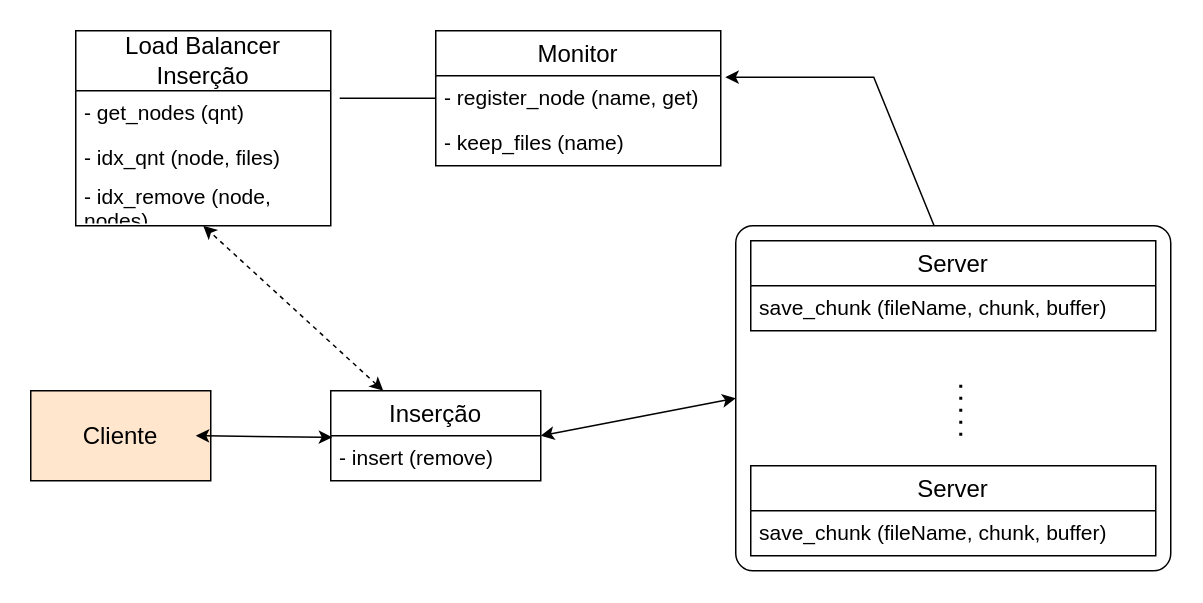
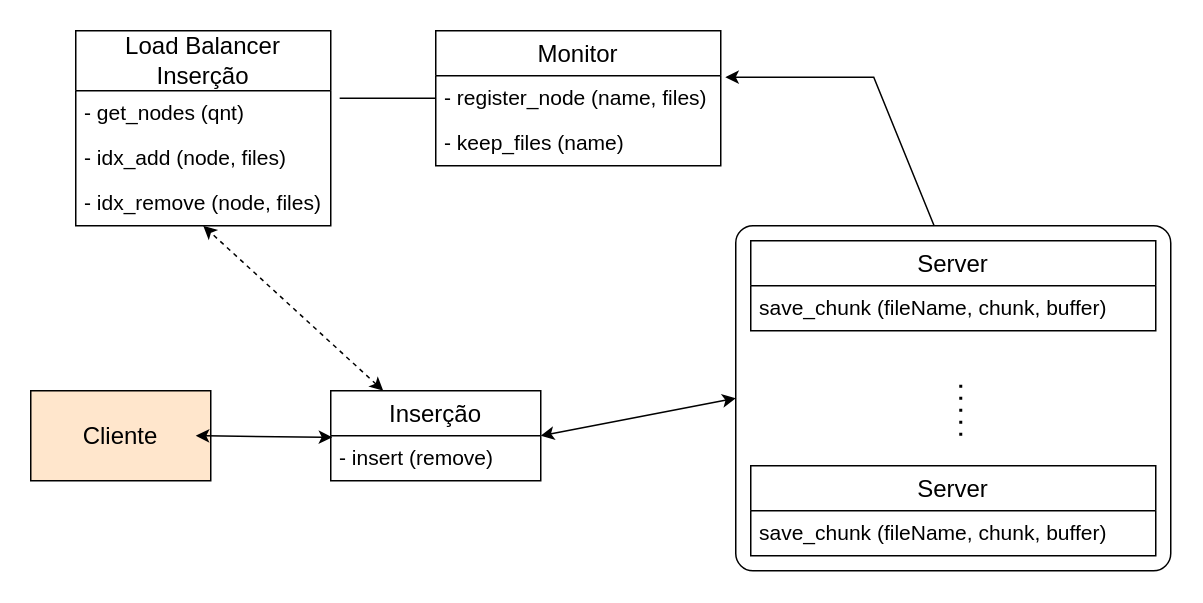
node "- register_node (name, get)": label "- register_node (name, get)" -> "- register_node (name, files)"
node "- idx_qnt (node, files)": label "- idx_qnt (node, files)" -> "- idx_add (node, files)"
node "- idx_remove (node, nodes)": label "- idx_remove (node, nodes)" -> "- idx_remove (node, files)"
